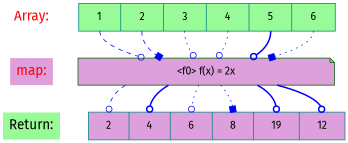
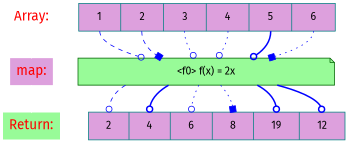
node "1": fillcolor palegreen -> plum
node "<f0> f(x) = 2x": fillcolor plum -> palegreen
node "Return:": fontcolor black -> red
